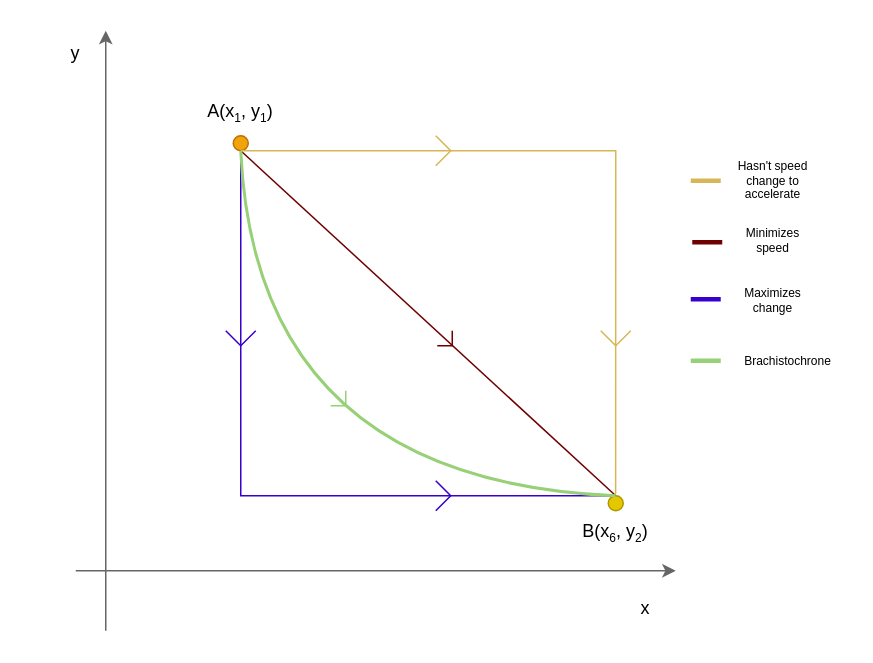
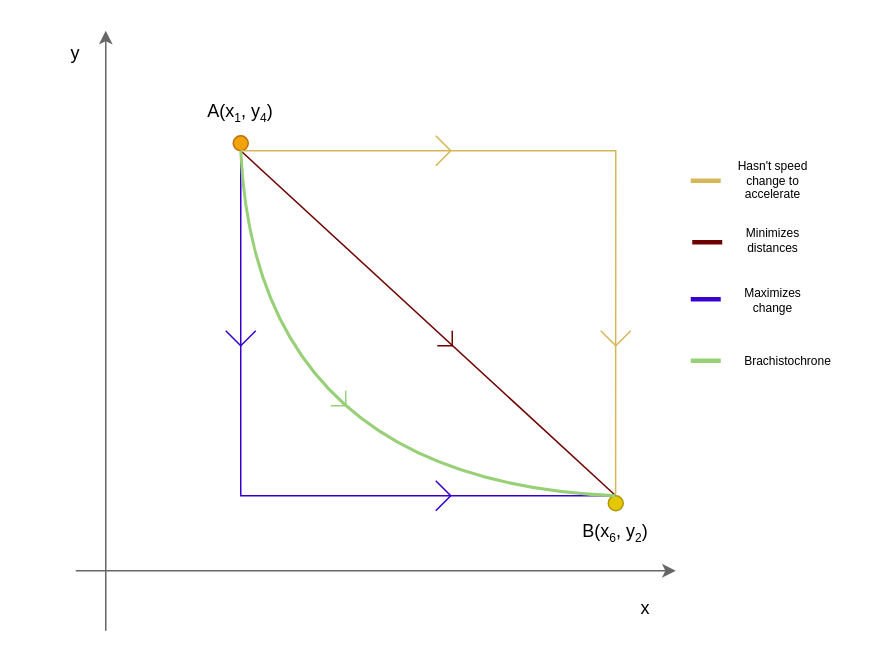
node "A(x1, y1)": label "A(x1, y1)" -> "A(x1, y4)"
node "Minimizes speed": label "Minimizes speed" -> "Minimizes distances"
